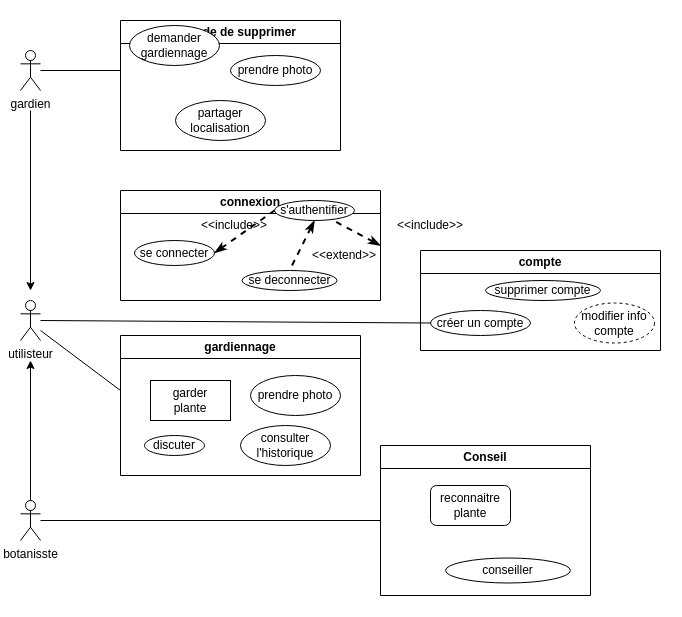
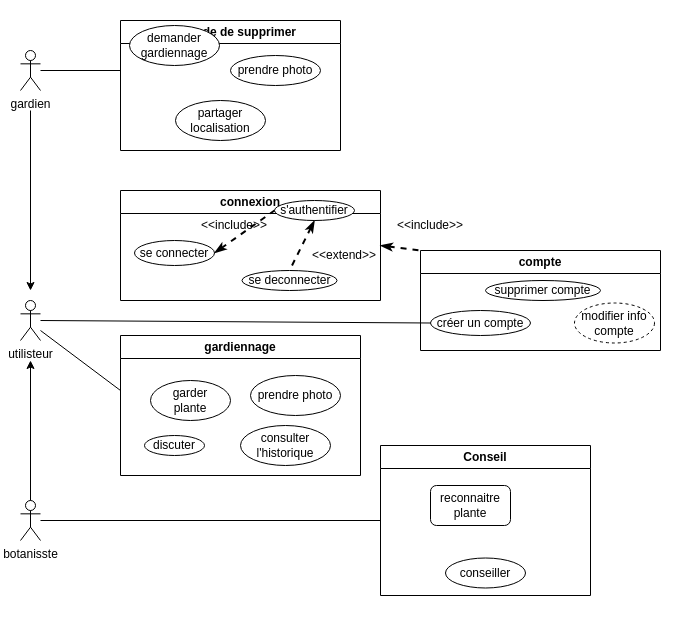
edge "s'authentifier" -> "connexion": now "compte" -> "connexion"
node "garder plante": shape rectangle -> ellipse
node "conseiller": size 125x25 -> 80x30
